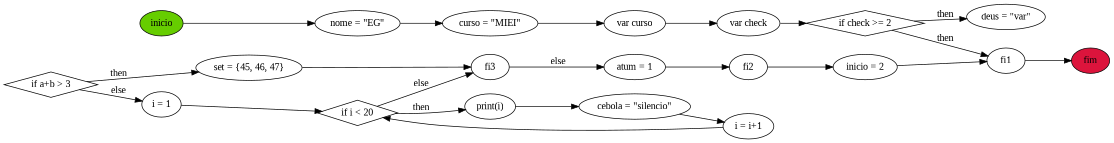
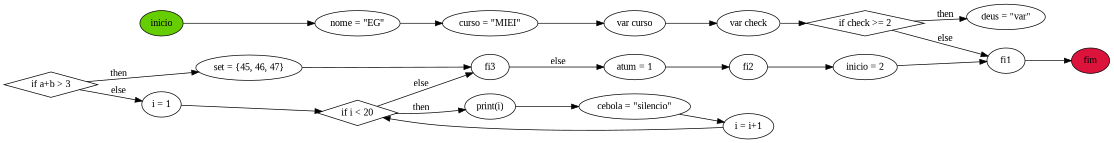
edge "if check >= 2" -> "fi1": label "then" -> "else"
